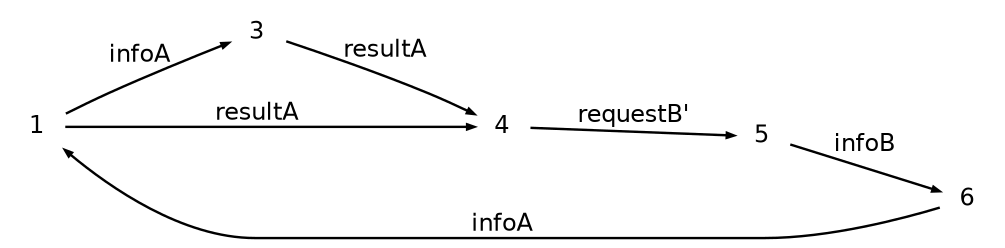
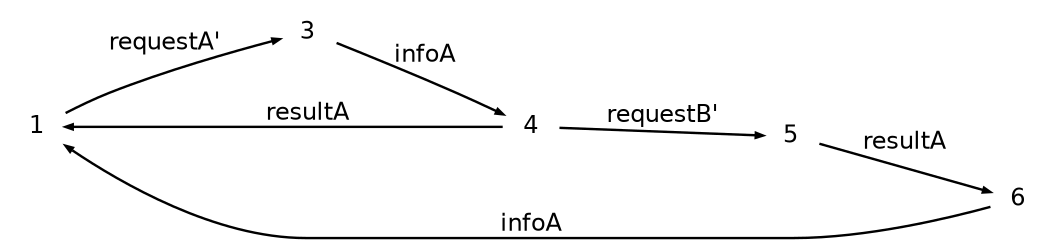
edge "3" -> "4": label "resultA" -> "infoA"
edge "1" -> "3": label "infoA" -> "requestA'"
edge "1" -> "4": reversed
edge "5" -> "6": label "infoB" -> "resultA"
